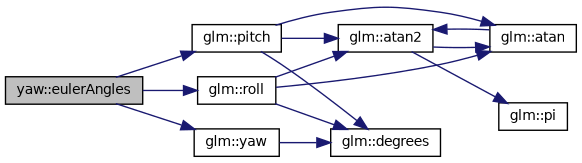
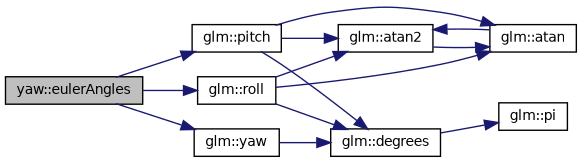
edge "glm::atan2" -> "glm::pi": now "glm::degrees" -> "glm::pi"
